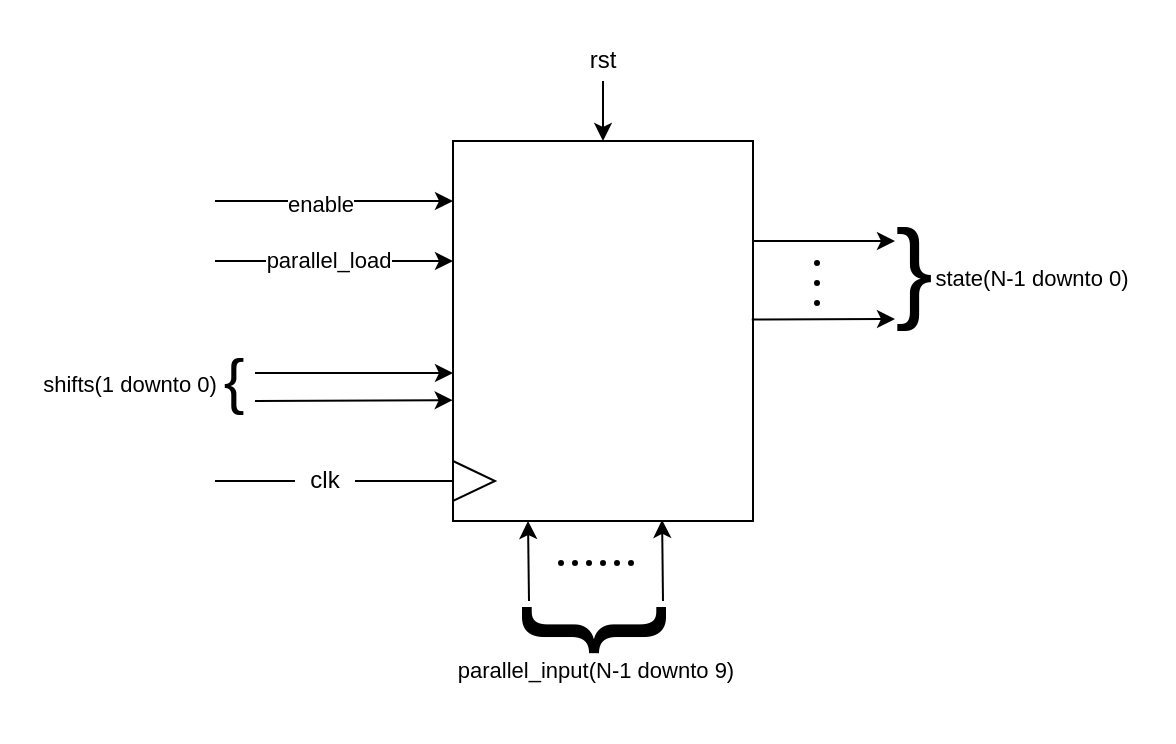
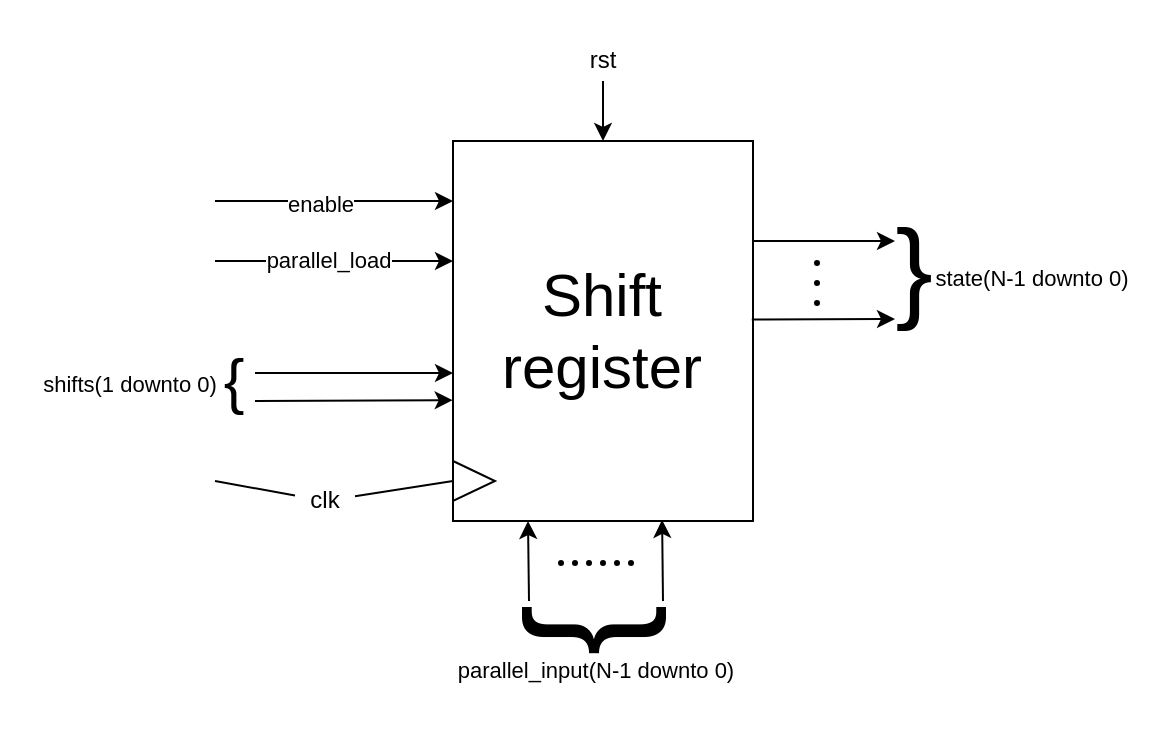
node "Shift register": added
node "clk": moved (325, 481) -> (325, 501)
node "parallel_input(N-1 downto 9)": label "parallel_input(N-1 downto 9)" -> "parallel_input(N-1 downto 0)"
